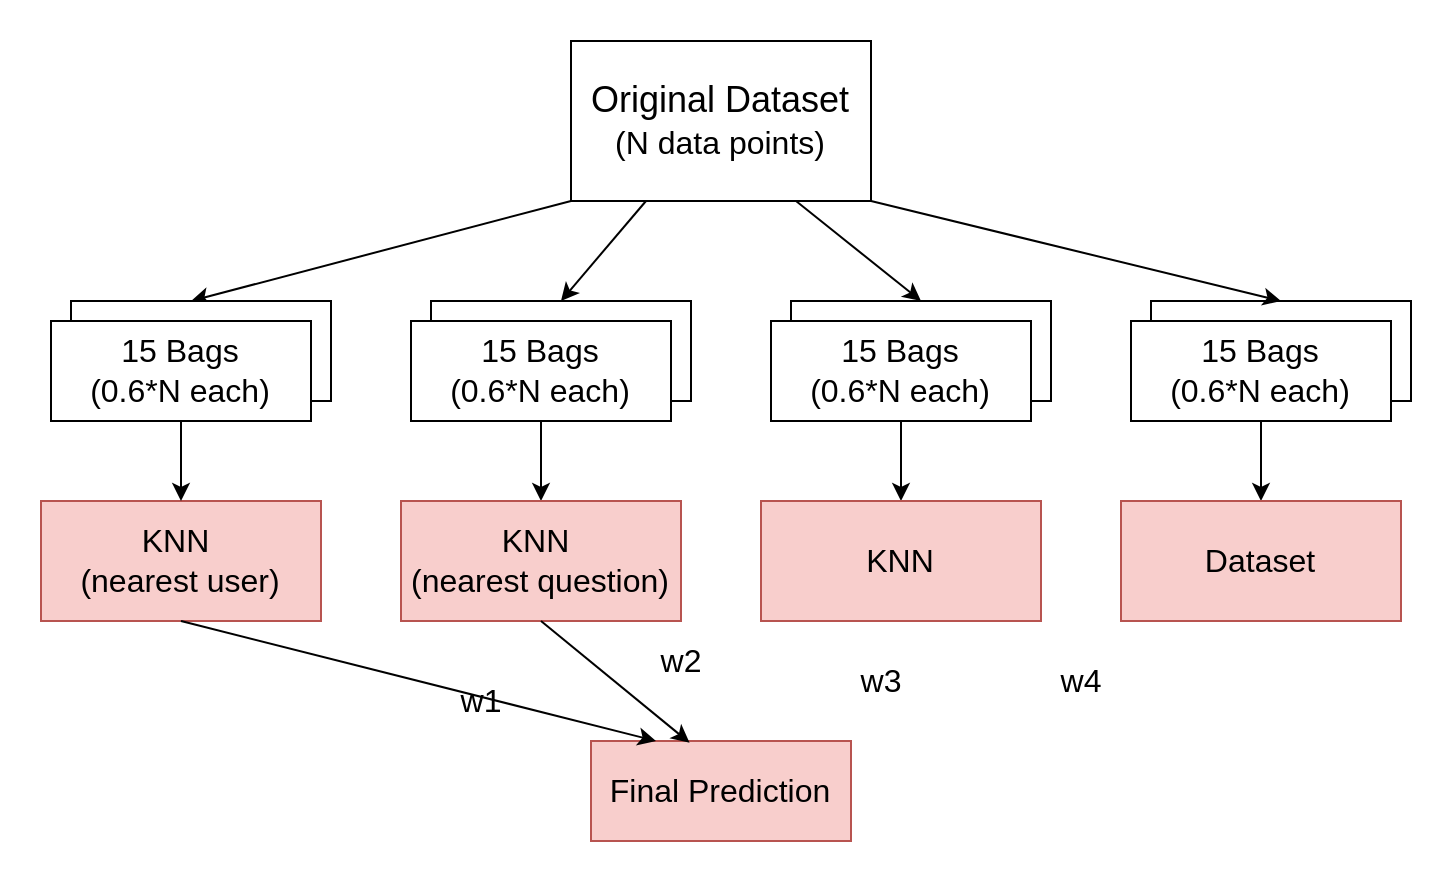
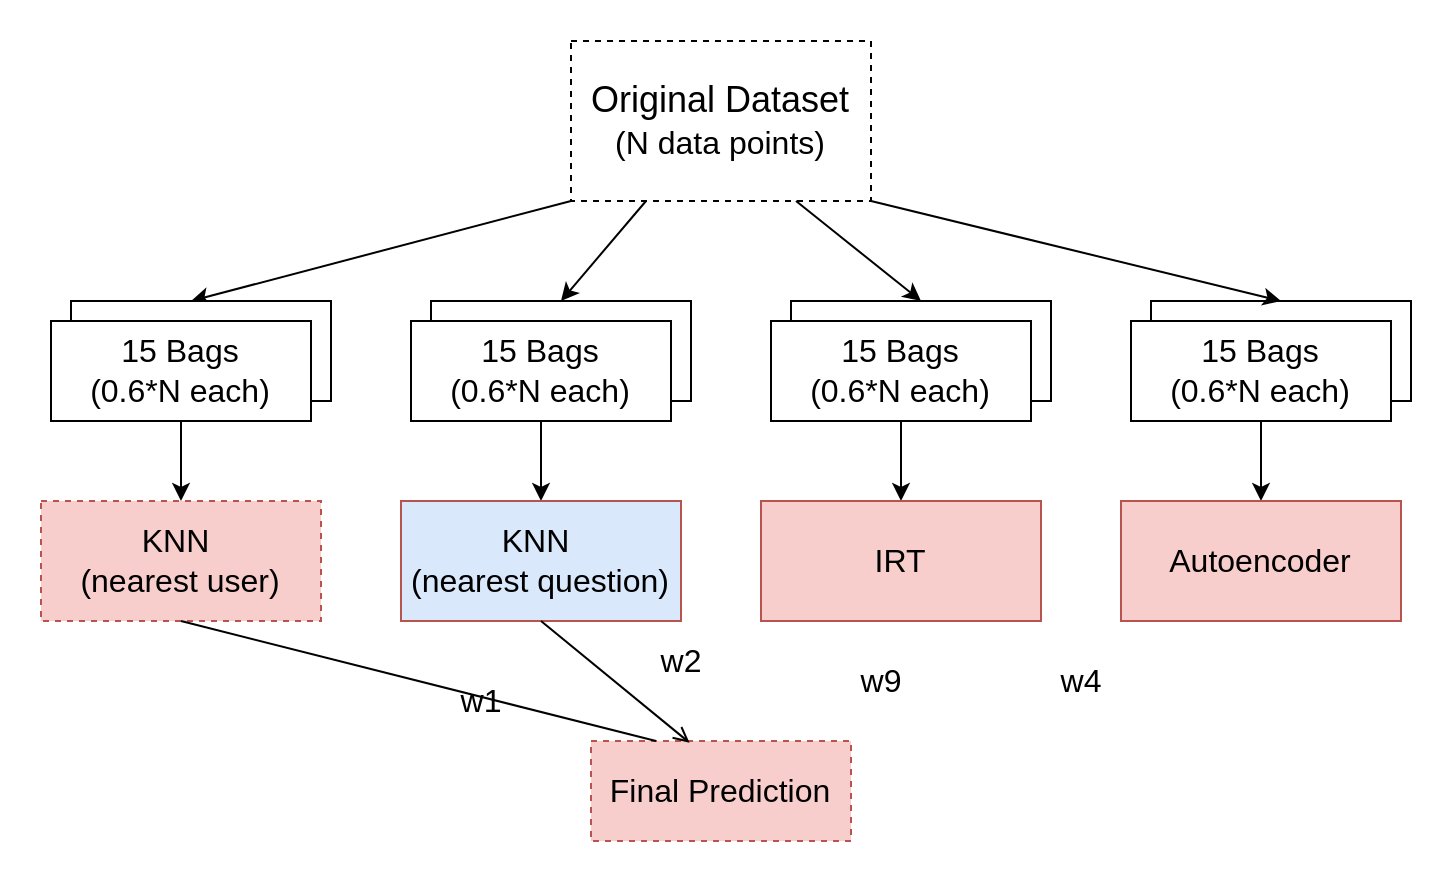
node "Original Dataset (N data points)": style solid -> dashed
node "KNN (nearest user)": style solid -> dashed
node "KNN (nearest question)": fillcolor #f8cecc -> #dae8fc
node "KNN": label "KNN" -> "IRT"
node "Dataset": label "Dataset" -> "Autoencoder"
node "w3": label "w3" -> "w9"
edge "KNN (nearest question)" -> "Final Prediction": arrowhead classic -> open
edge "KNN (nearest user)" -> "Final Prediction": arrowhead classic -> none
node "Final Prediction": style solid -> dashed
